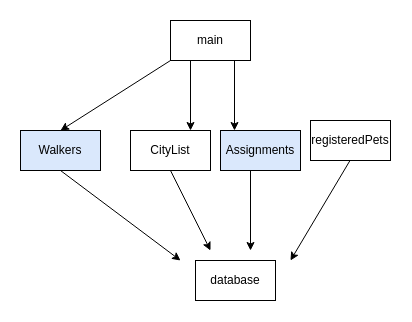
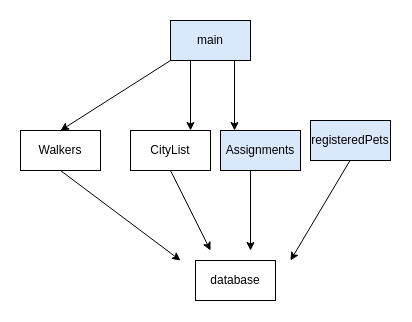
node "main": fillcolor #ffffff -> #dae8fc
node "registeredPets": fillcolor #ffffff -> #dae8fc
node "Walkers": fillcolor #dae8fc -> #ffffff
